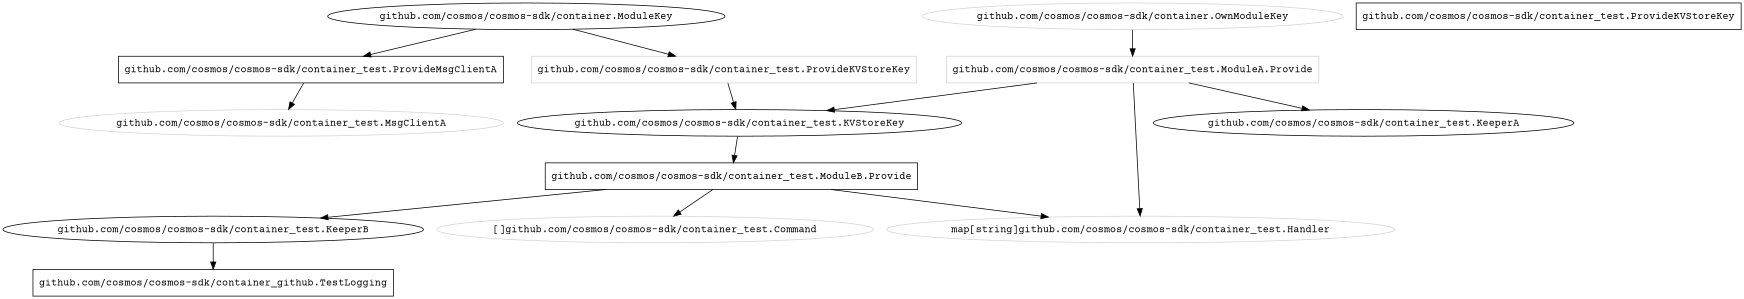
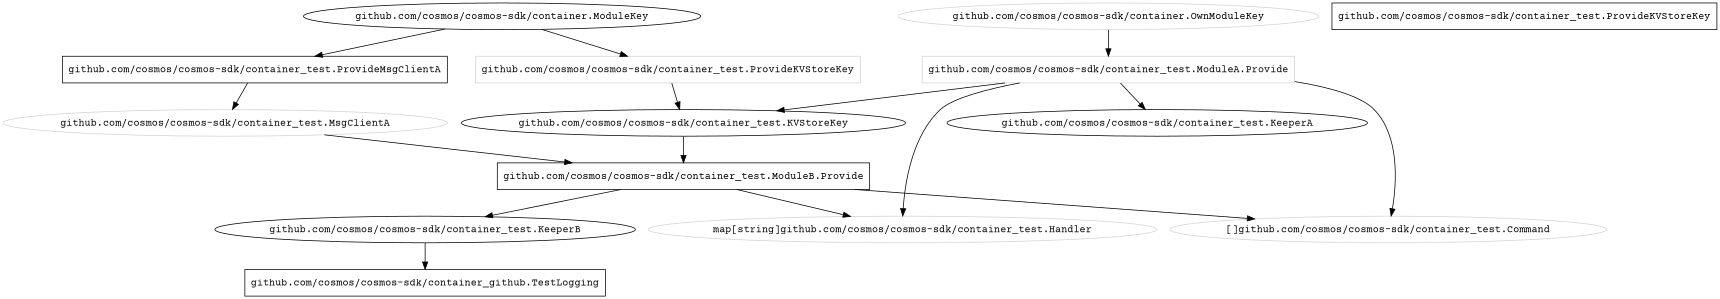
edge "github.com/cosmos/cosmos-sdk/container_test.ModuleA.Provide" -> "[]github.com/cosmos/cosmos-sdk/container_test.Command": added
edge "github.com/cosmos/cosmos-sdk/container_test.MsgClientA" -> "github.com/cosmos/cosmos-sdk/container_test.ModuleB.Provide": added
